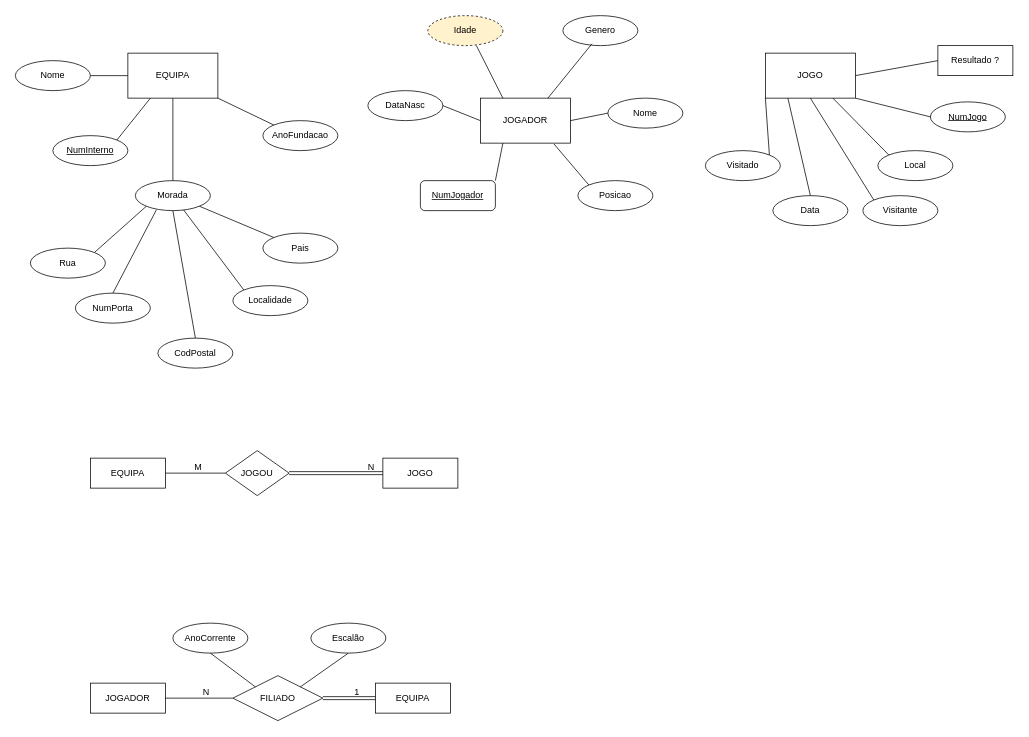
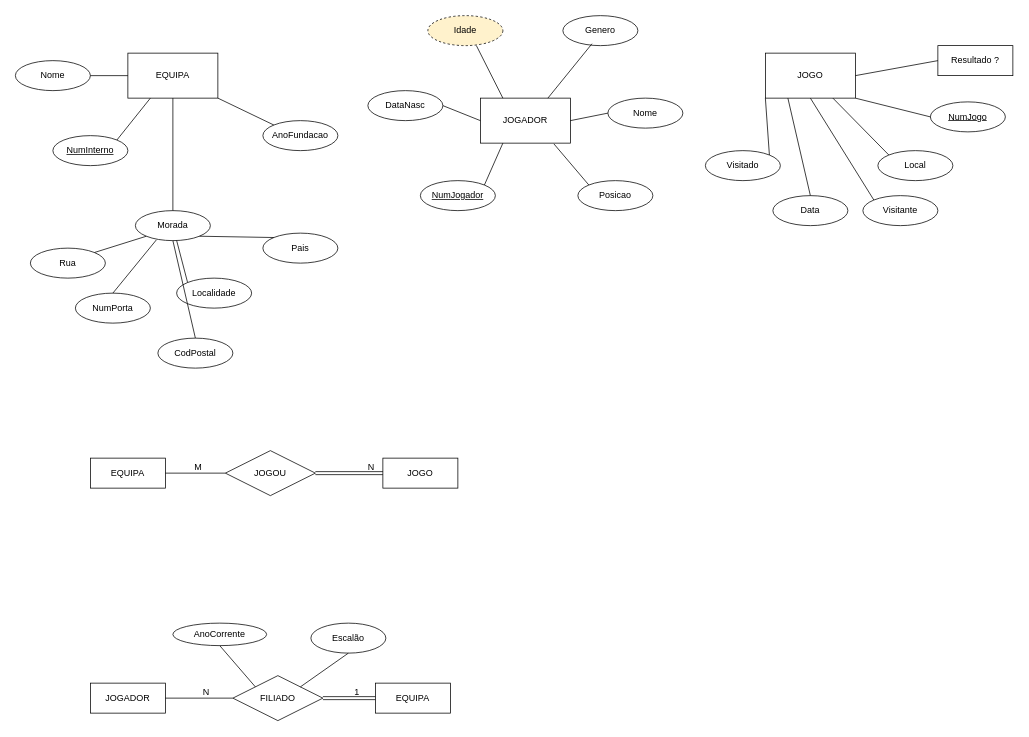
node "Morada": moved (173, 195) -> (173, 225)
node "NumJogador": shape rounded rectangle -> ellipse
node "Localidade": moved (270, 300) -> (214, 293)
node "JOGOU": size 64x45 -> 90x45
node "AnoCorrente": size 75x30 -> 94x23
